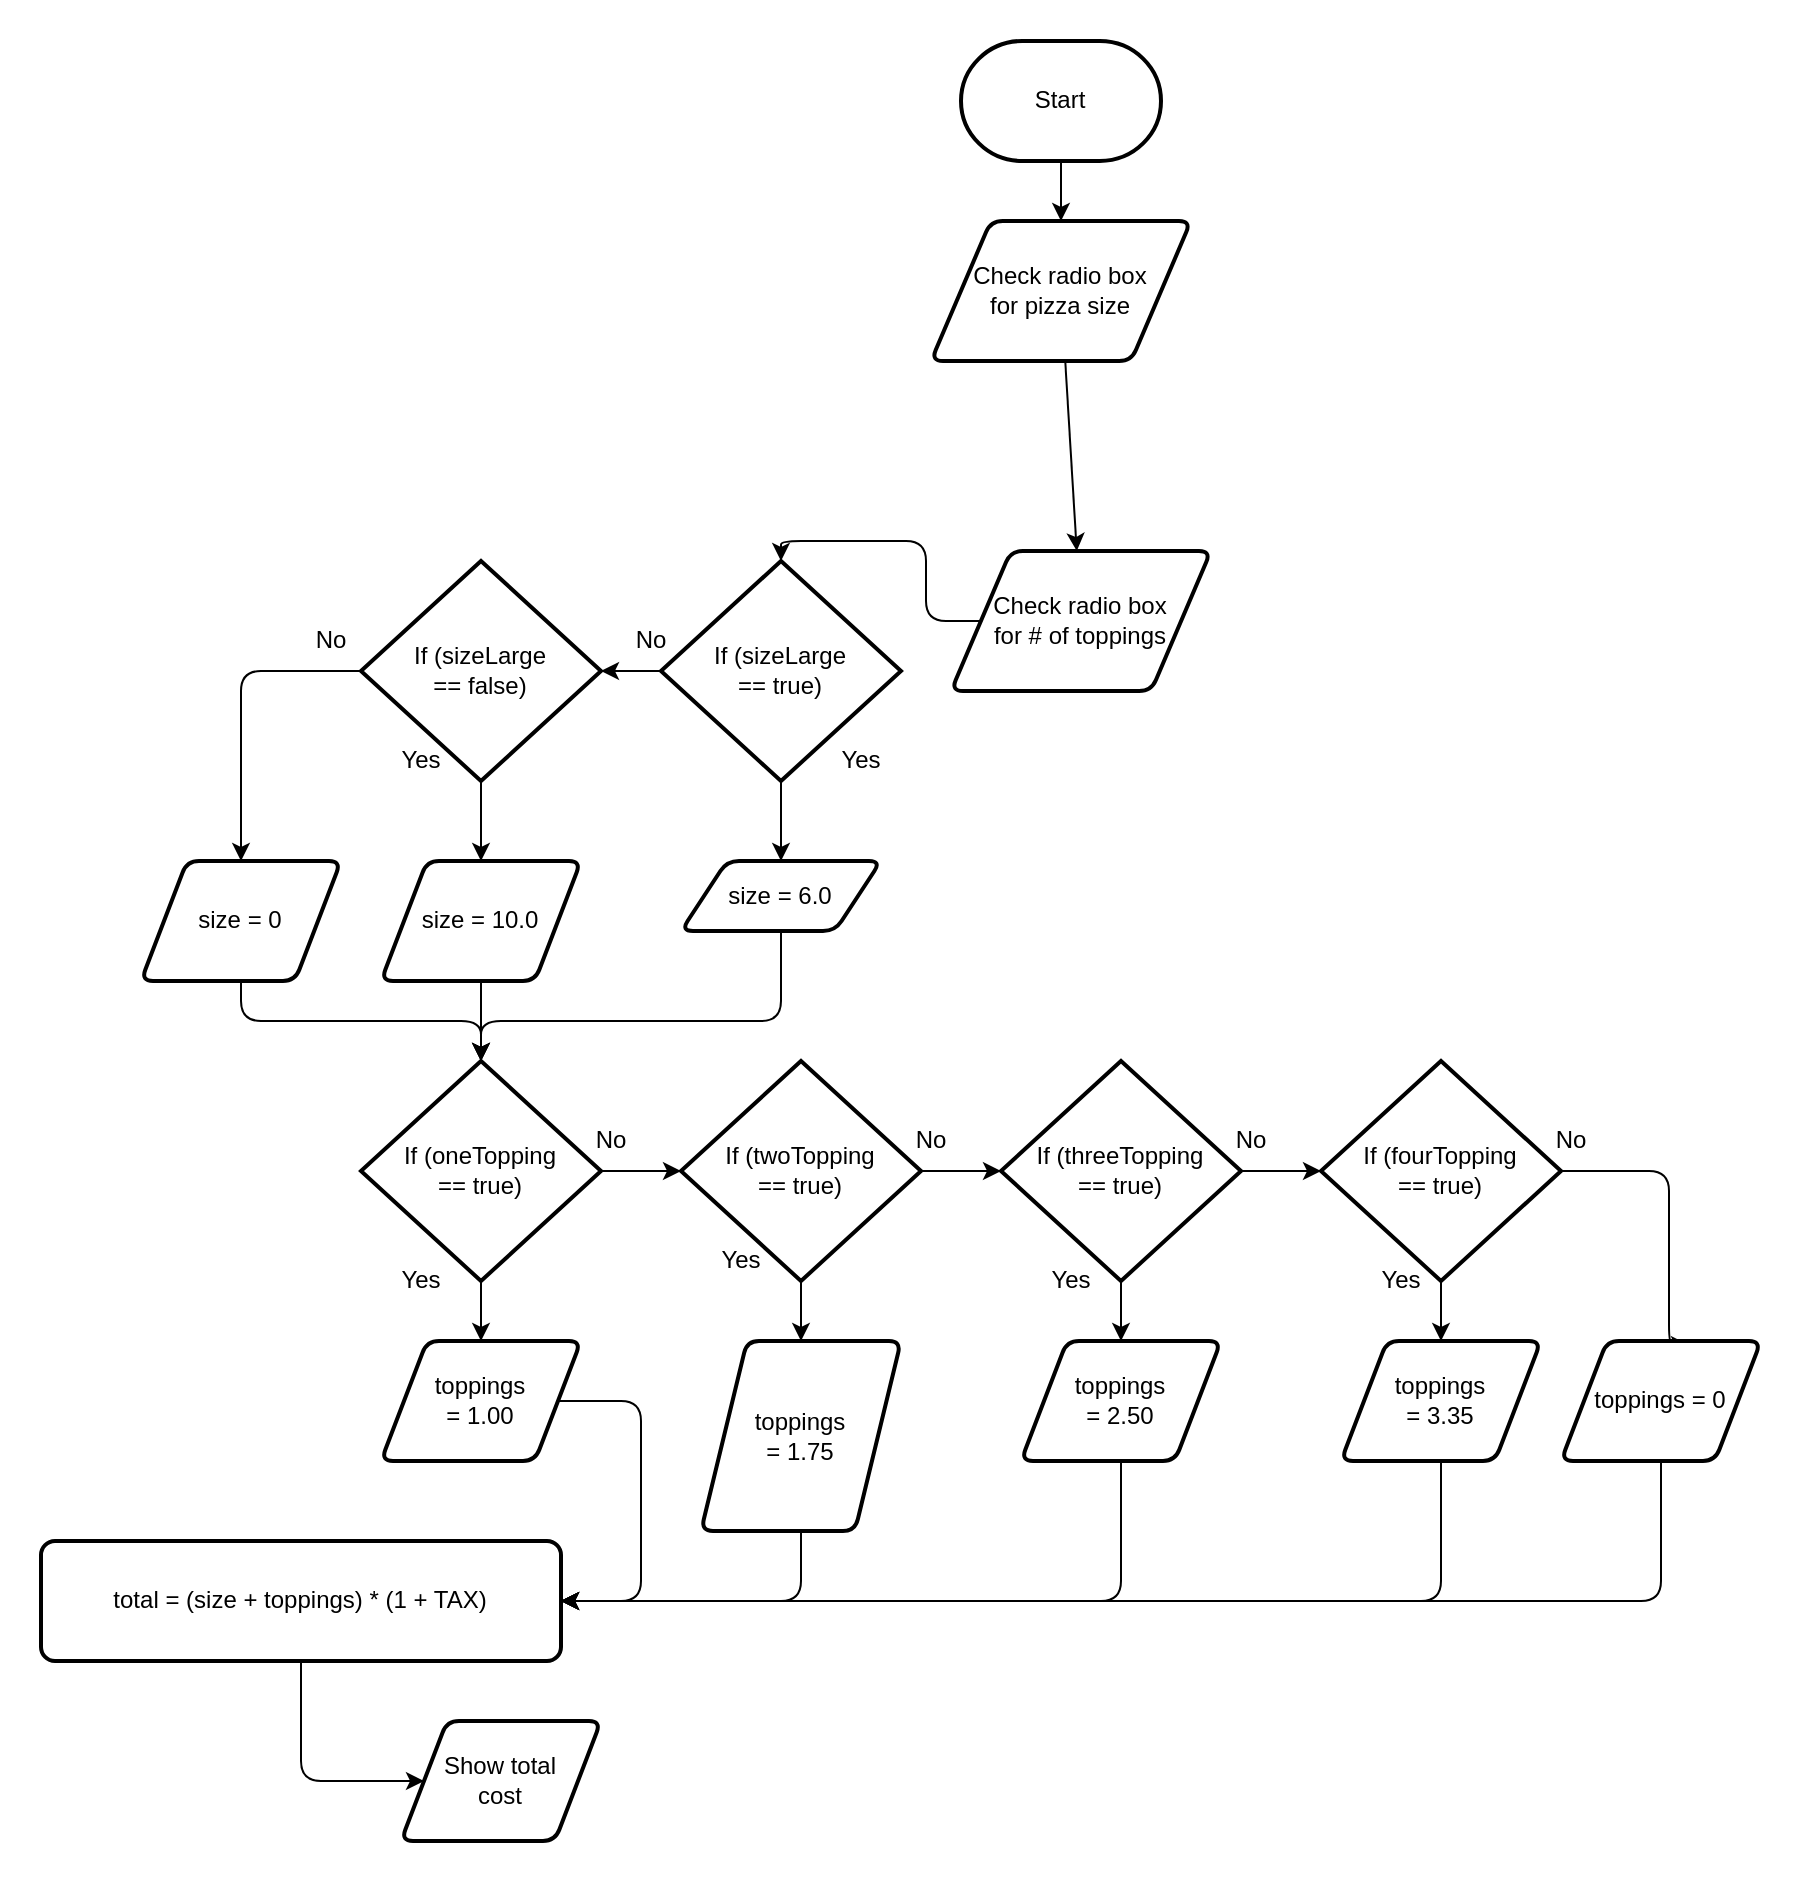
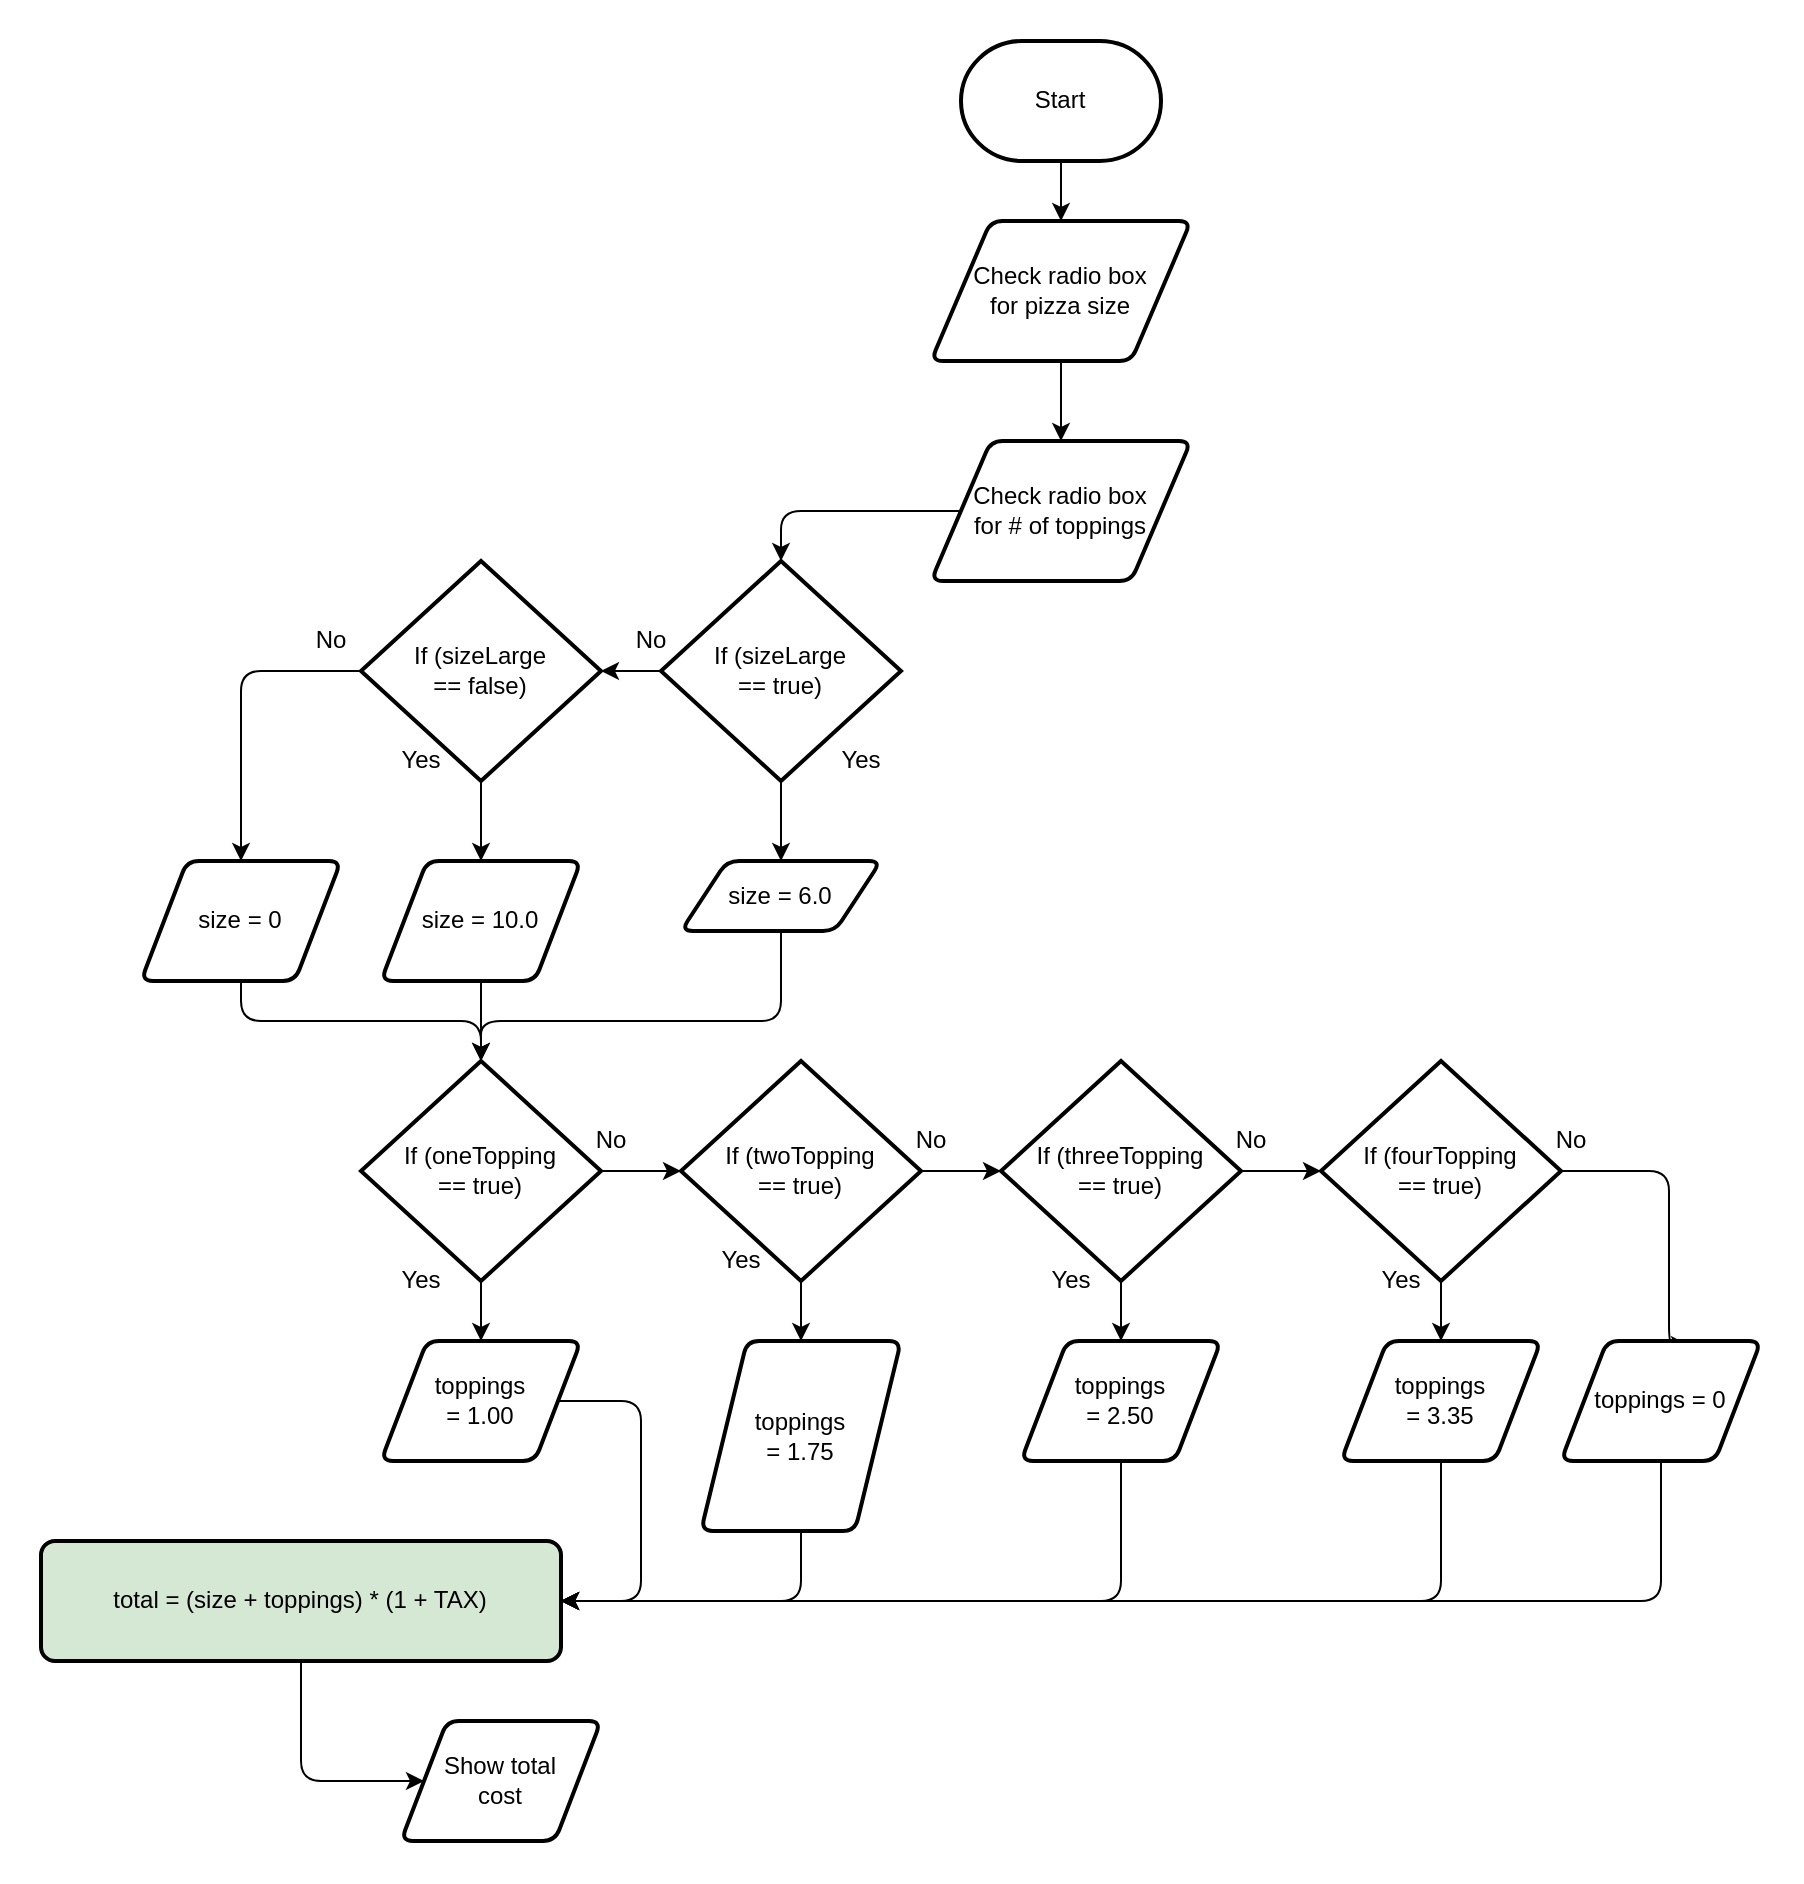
node "Check radio box for # of toppings": moved (1081, 621) -> (1061, 511)
edge "size = 0" -> "If (oneTopping == true)": arrowhead classic -> none
node "total = (size + toppings) * (1 + TAX)": fillcolor #ffffff -> #d5e8d4
